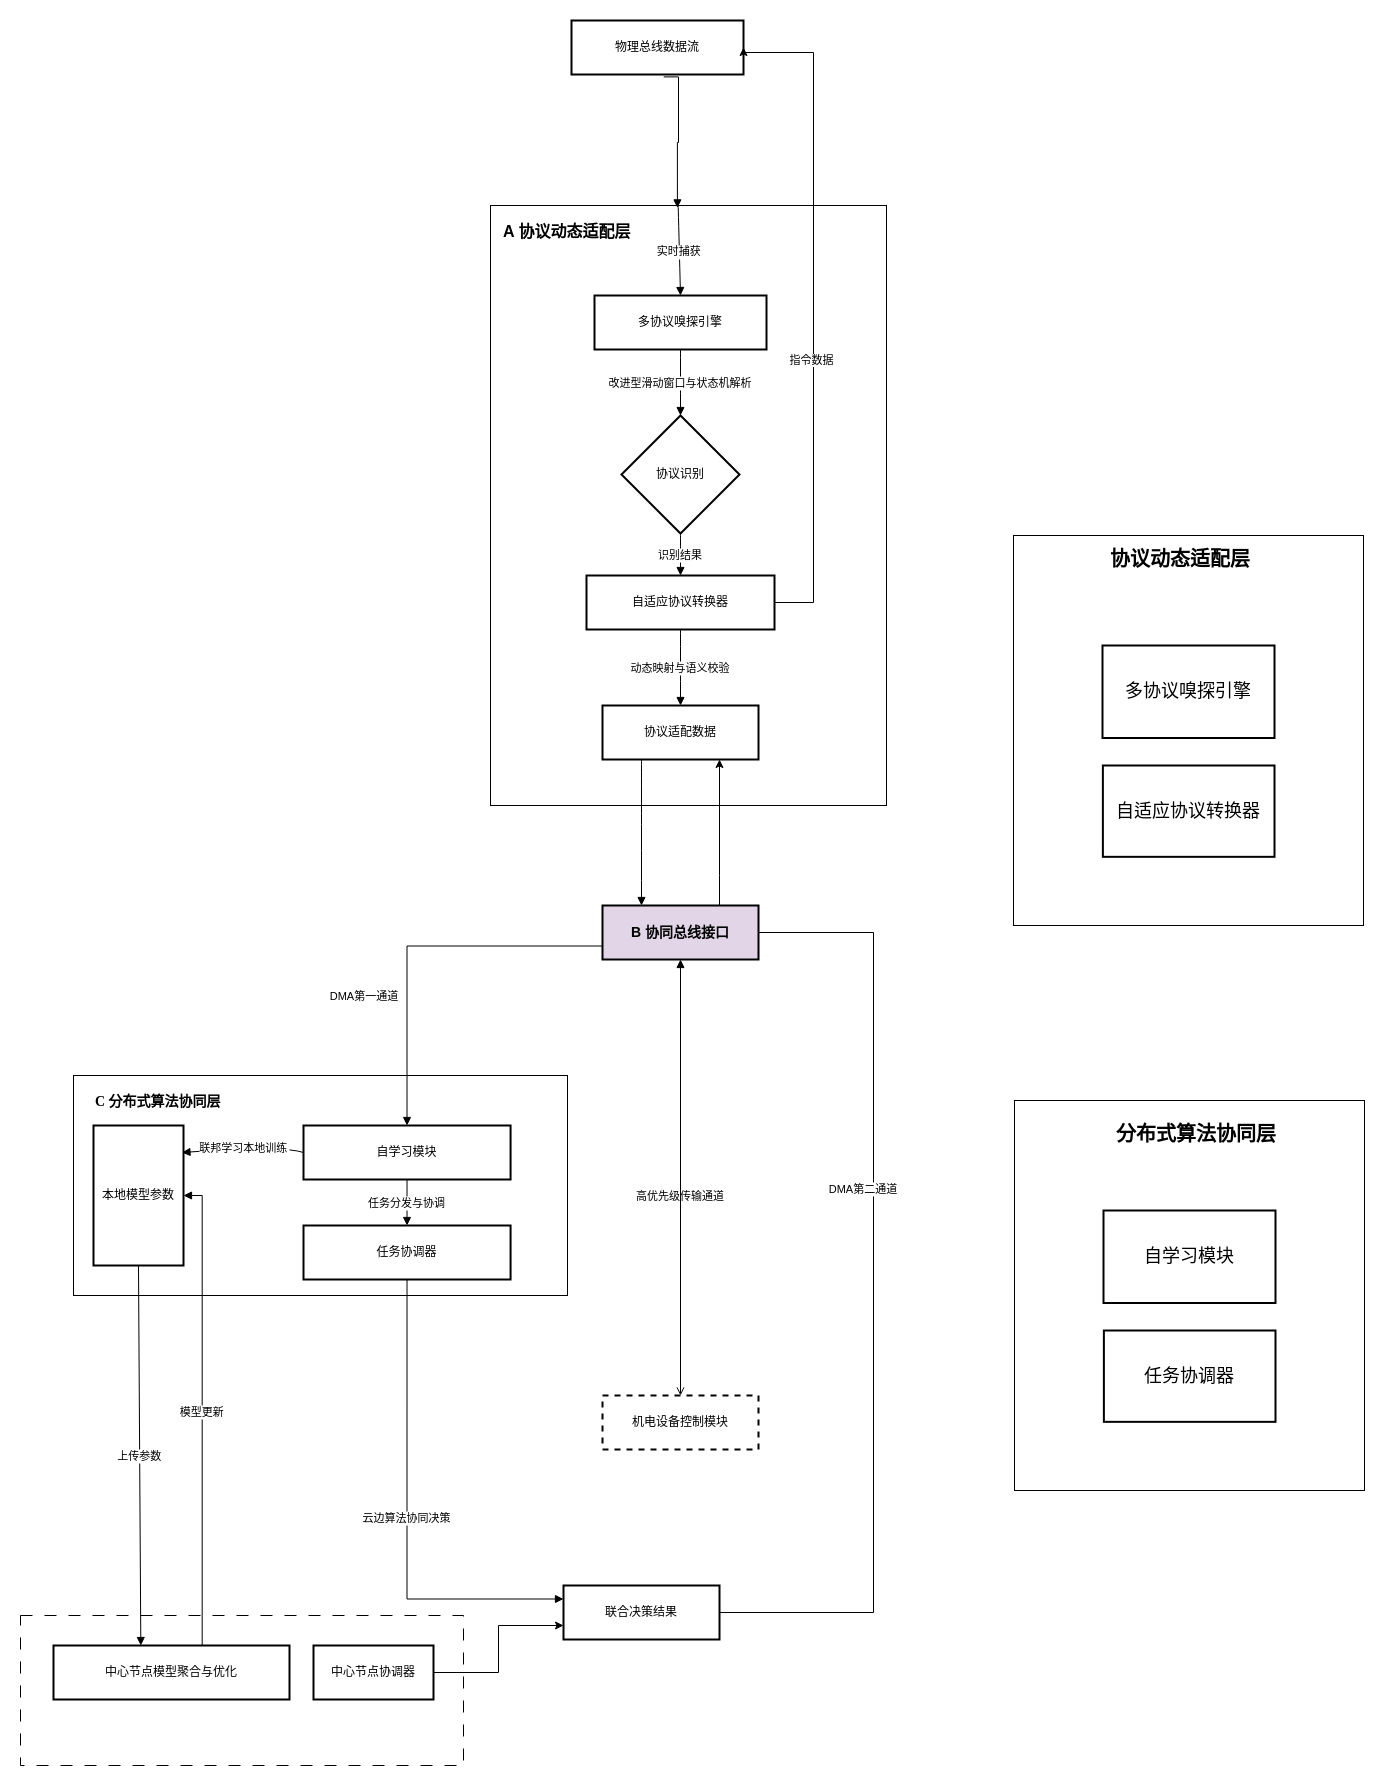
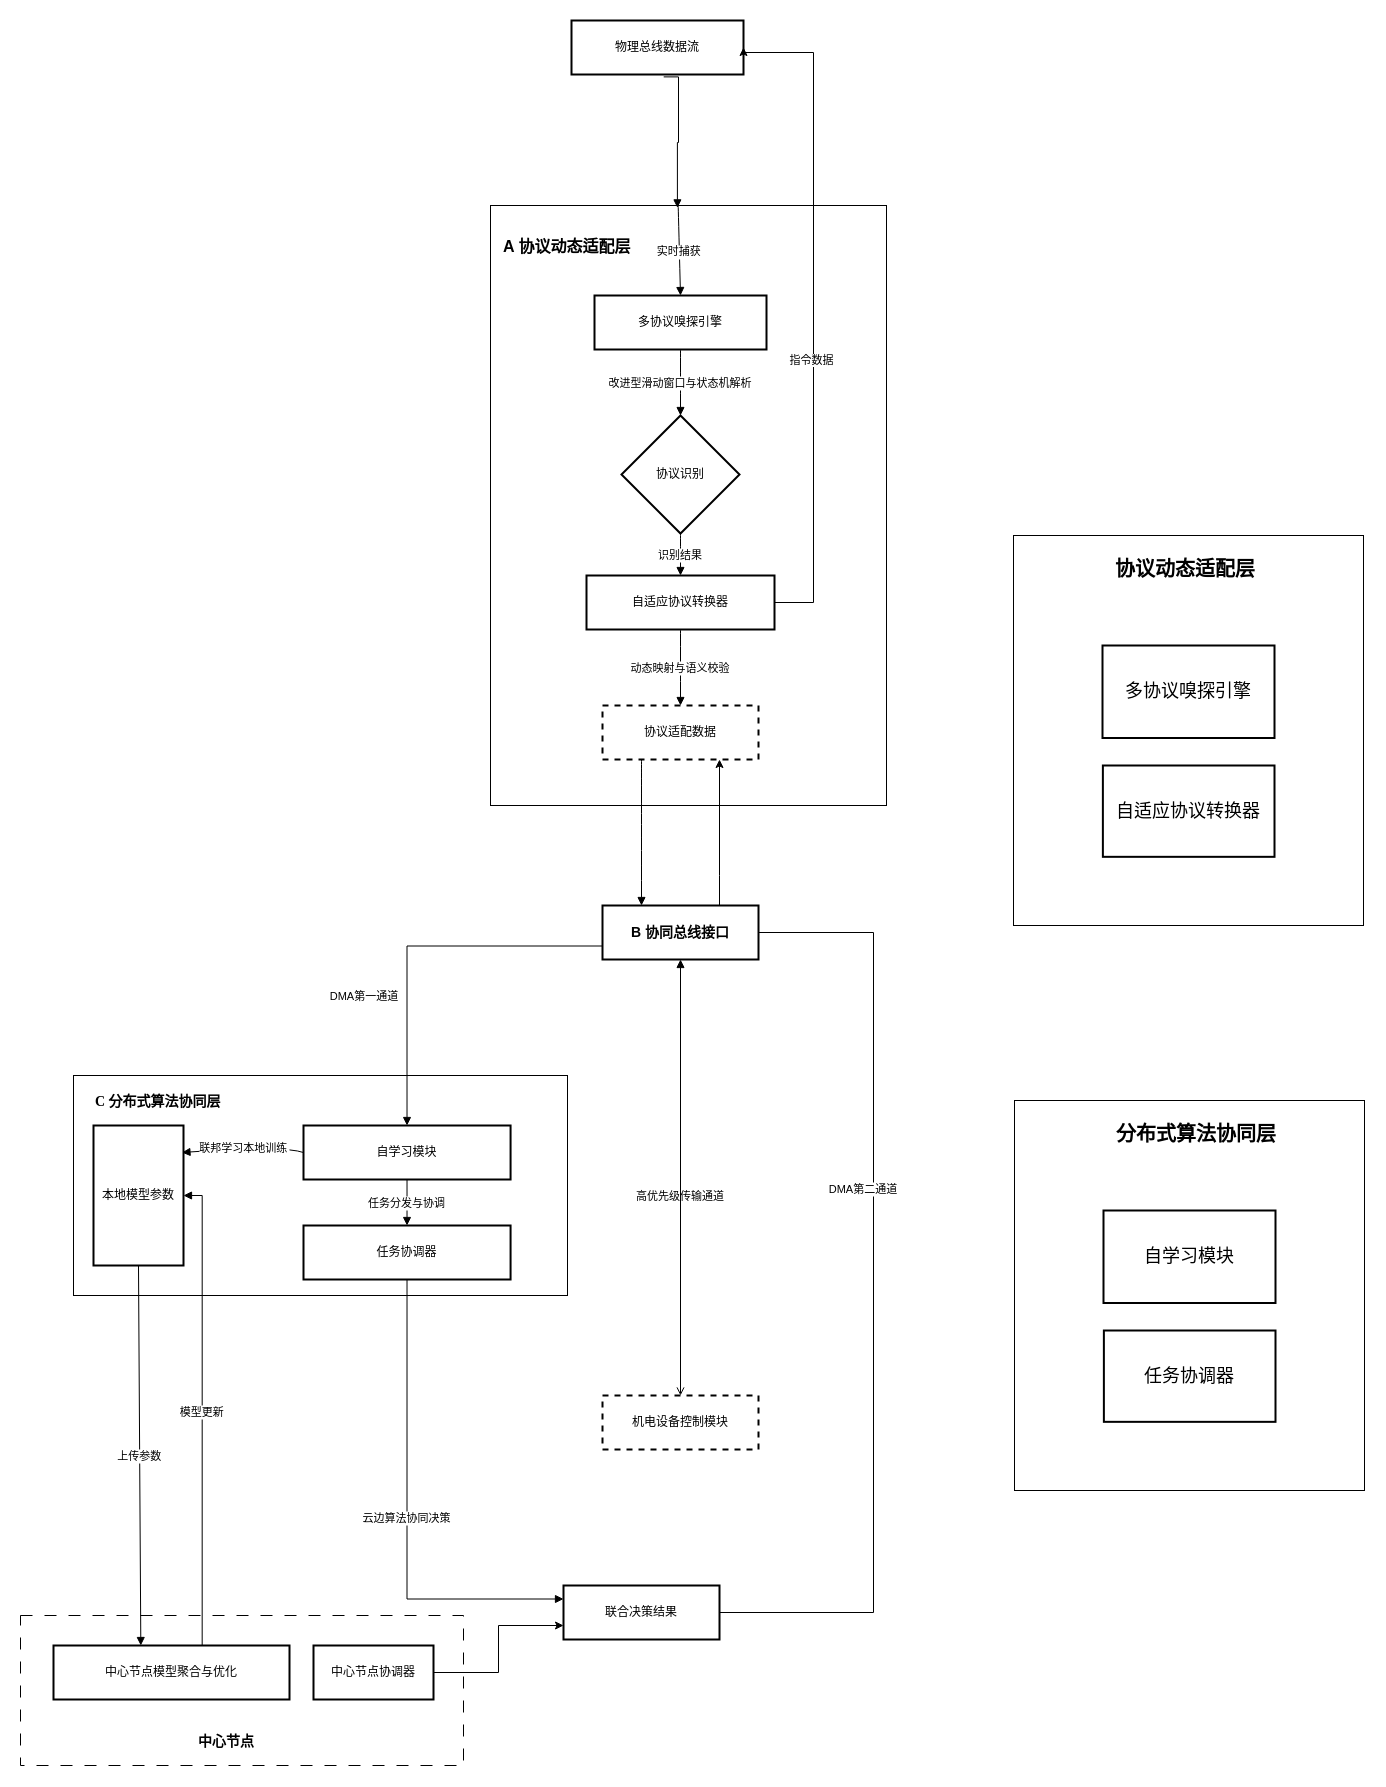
node "A 协议动态适配层": moved (571, 236) -> (571, 251)
node "协议动态适配层": moved (1204, 554) -> (1209, 564)
node "协议适配数据": style solid -> dashed
node "B 协同总线接口": fillcolor #e1d5e7 -> #ffffff
node "中心节点": added
